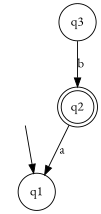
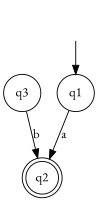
edge "q2" -> "q1": reversed
